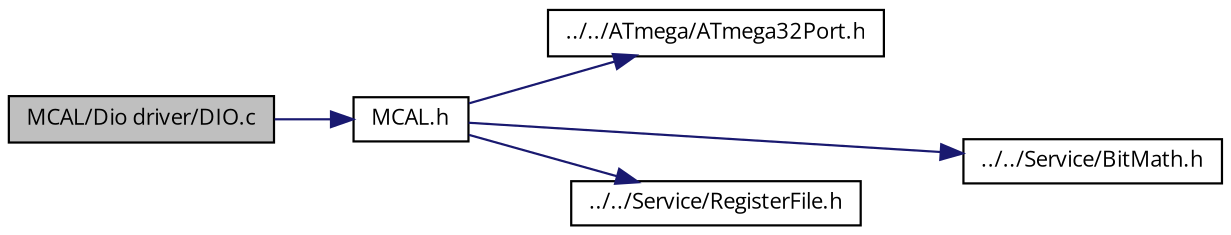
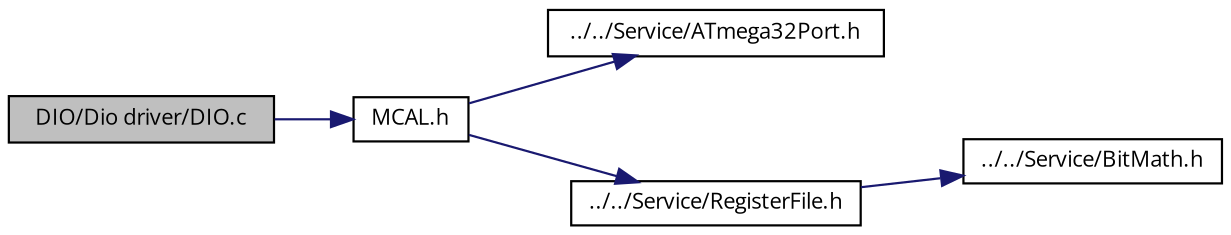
node "../../ATmega/ATmega32Port.h": label "../../ATmega/ATmega32Port.h" -> "../../Service/ATmega32Port.h"
node "MCAL/Dio driver/DIO.c": label "MCAL/Dio driver/DIO.c" -> "DIO/Dio driver/DIO.c"
edge "MCAL.h" -> "../../Service/BitMath.h": now "../../Service/RegisterFile.h" -> "../../Service/BitMath.h"
